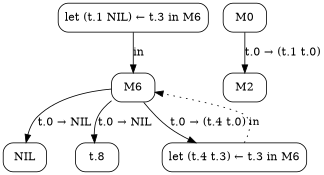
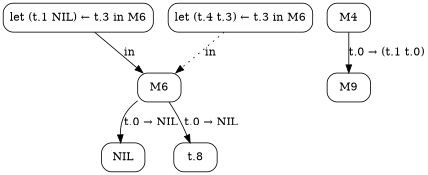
node "M0": label "M0" -> "M4"
node "M2": label "M2" -> "M9"
edge "M6" -> "let (t.4 t.3) ← t.3 in M6": removed, label "t.0 → (t.4 t.0)"
